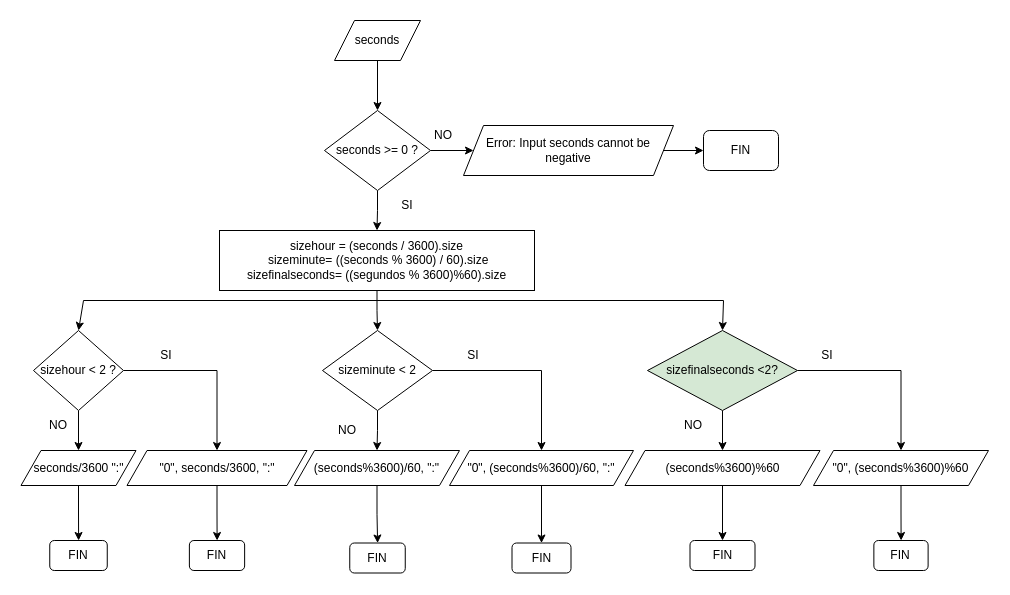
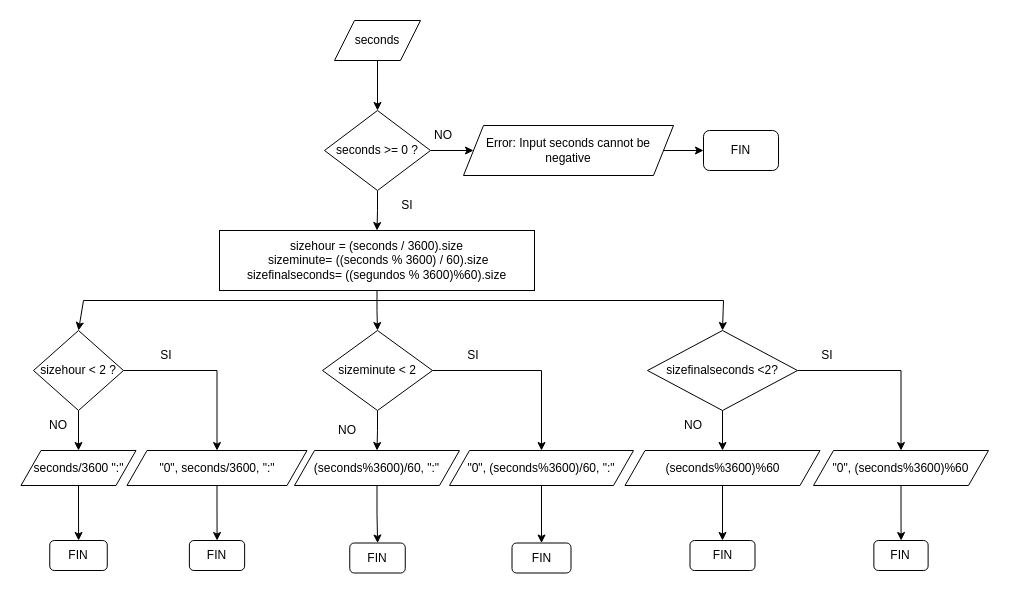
node "sizefinalseconds <2?": fillcolor #d5e8d4 -> #ffffff
